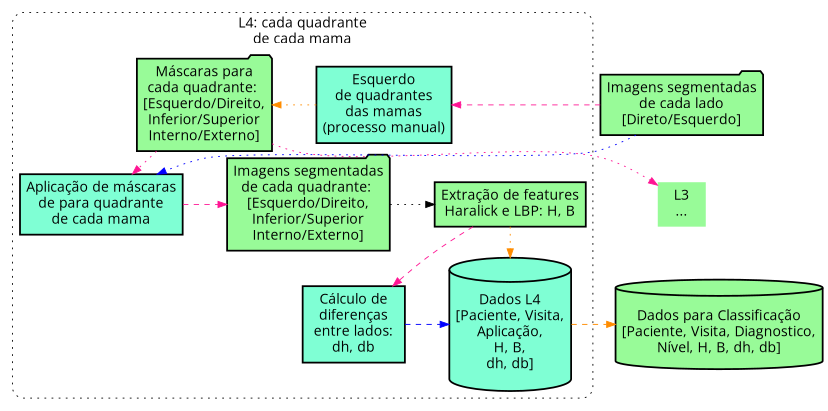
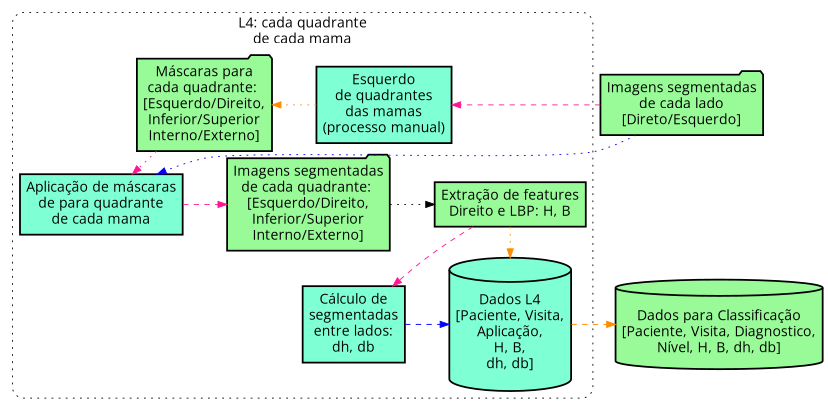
node "Extração de features Haralick e LBP: H, B": label "Extração de features Haralick e LBP: H, B" -> "Extração de features Direito e LBP: H, B"
node "L3 ...": removed
node "Cálculo de diferenças entre lados: dh, db": label "Cálculo de diferenças entre lados: dh, db" -> "Cálculo de segmentadas entre lados: dh, db"
